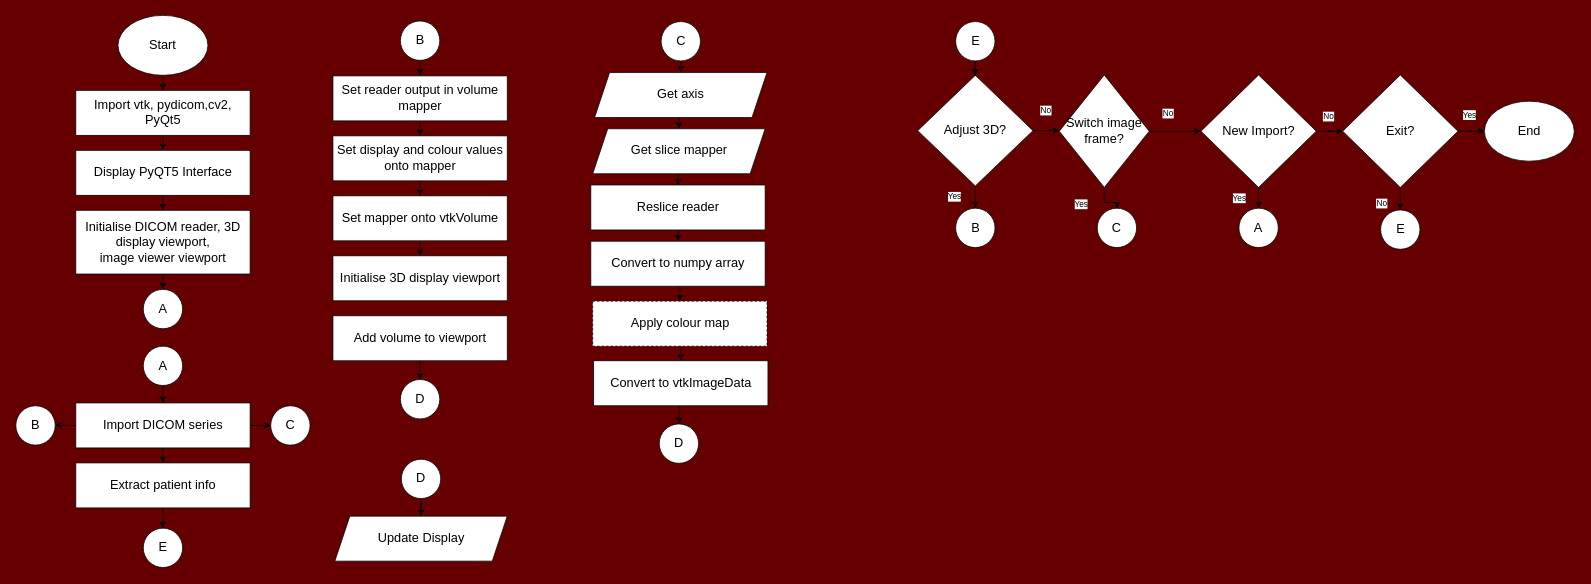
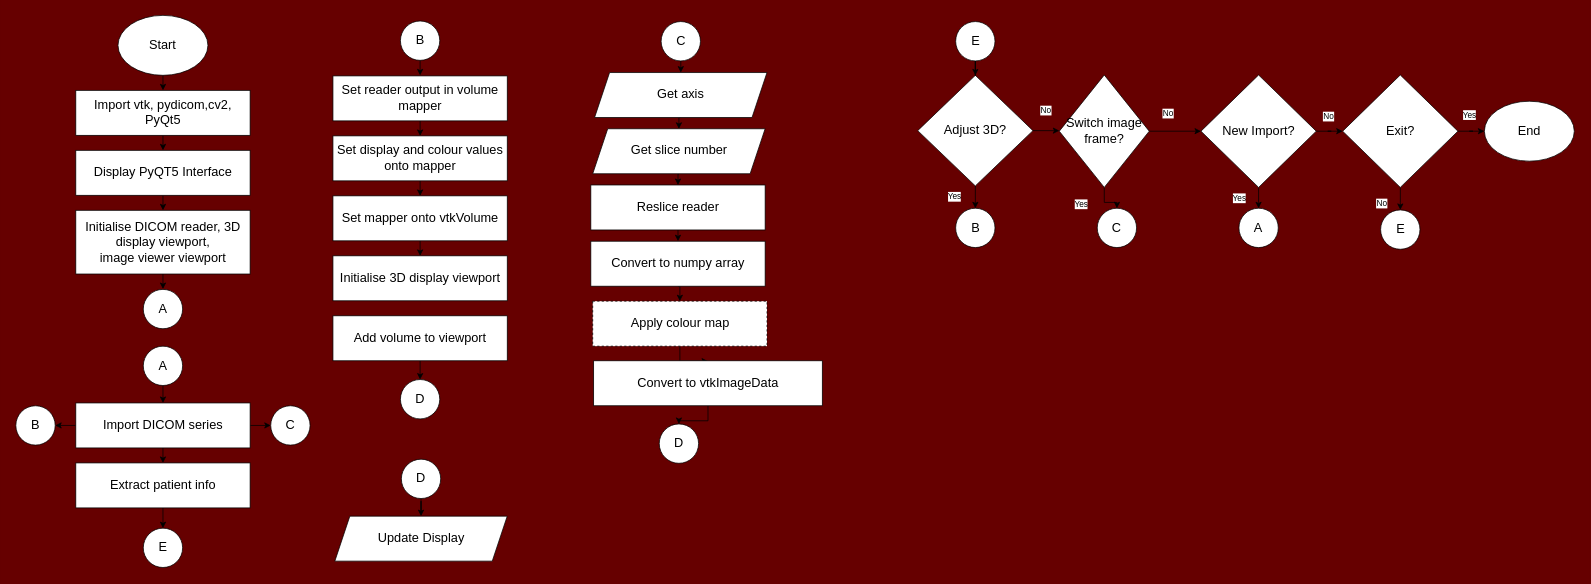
node "Get slice mapper": label "Get slice mapper" -> "Get slice number"
node "Convert to vtkImageData": size 174x45 -> 229x45
